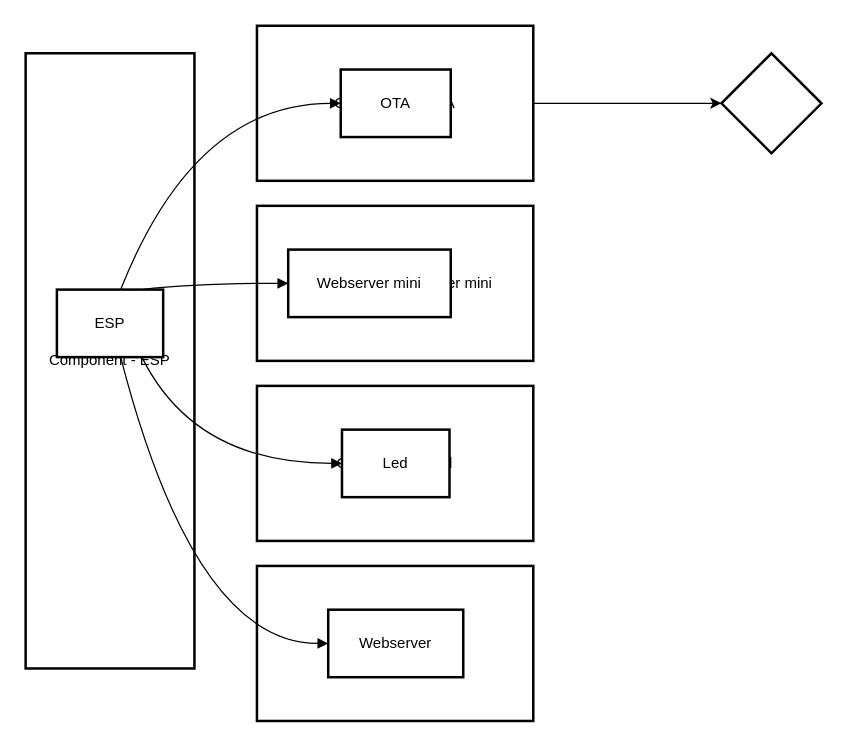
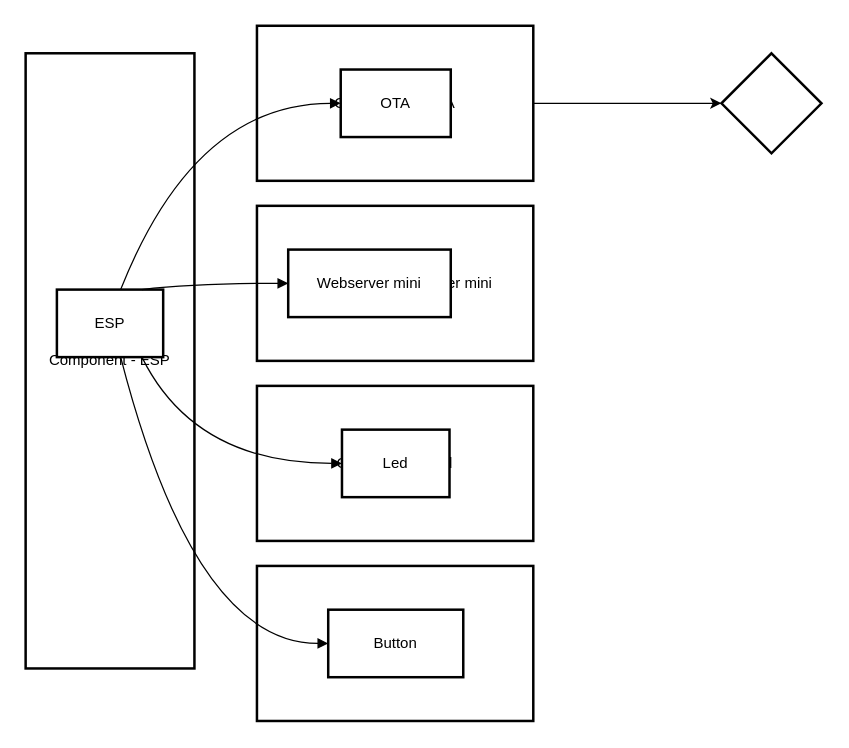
node "Webserver": label "Webserver" -> "Button"
